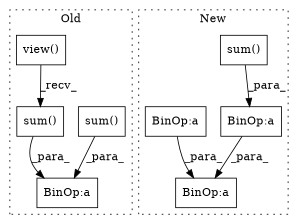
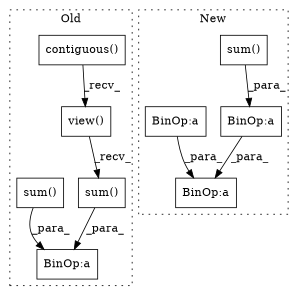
node "contiguous()": added
